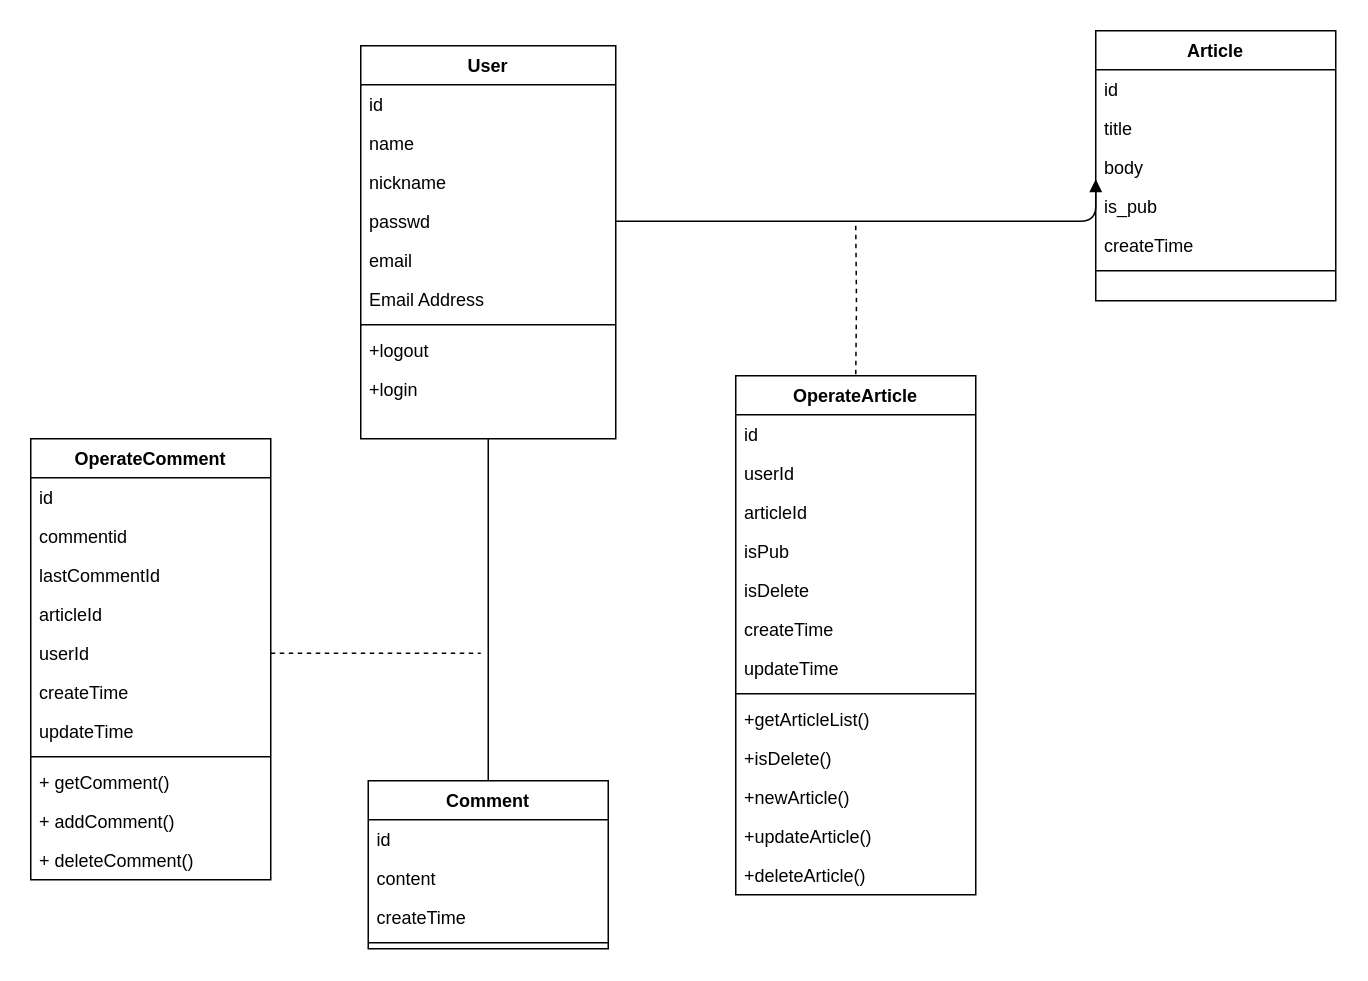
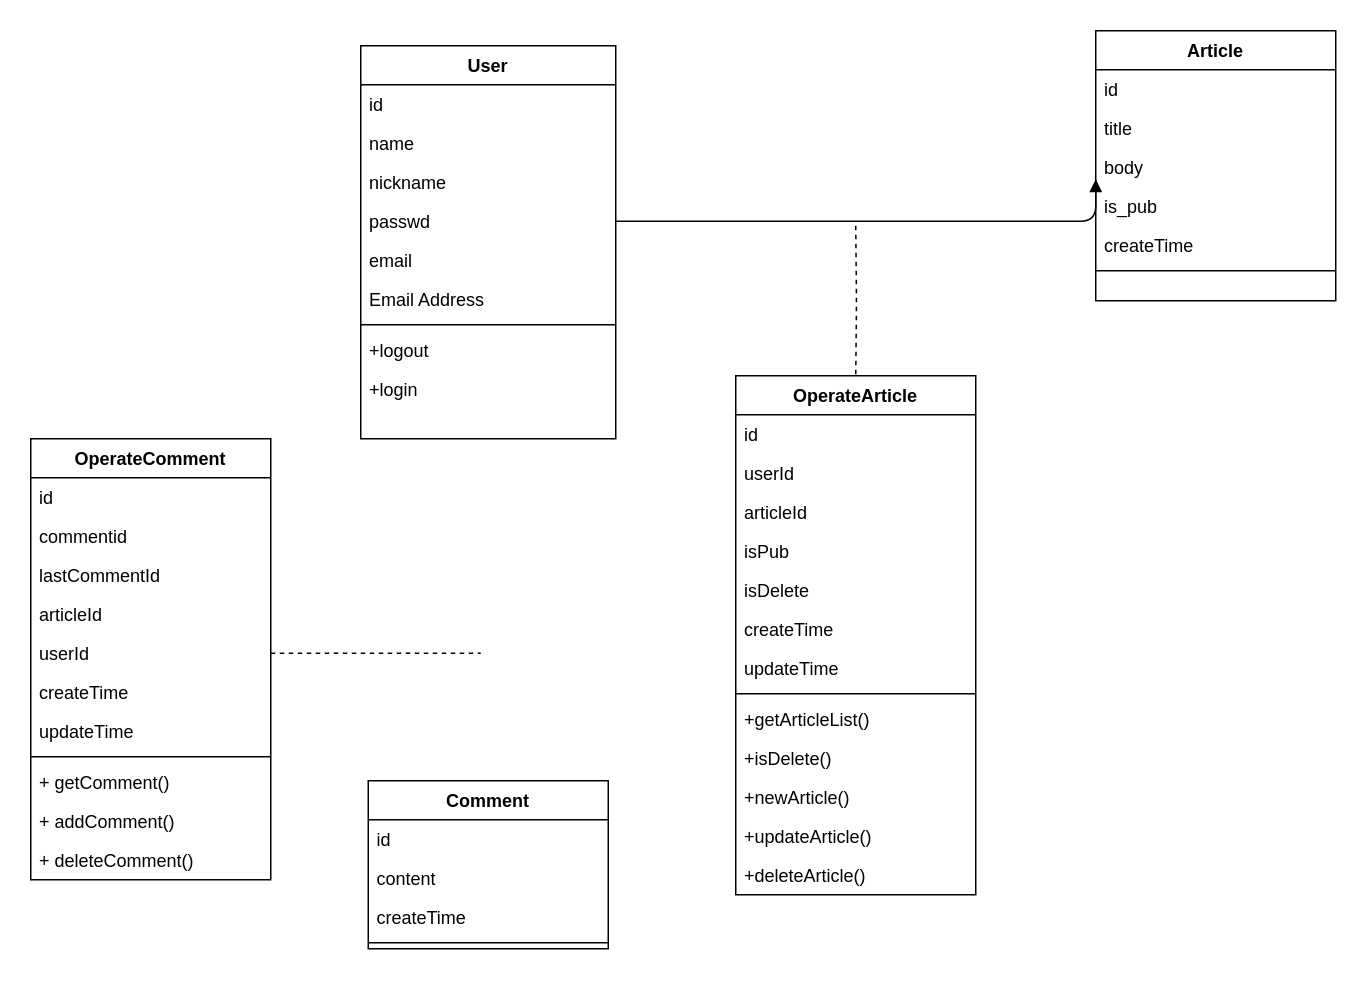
edge "User" -- "Comment": removed
